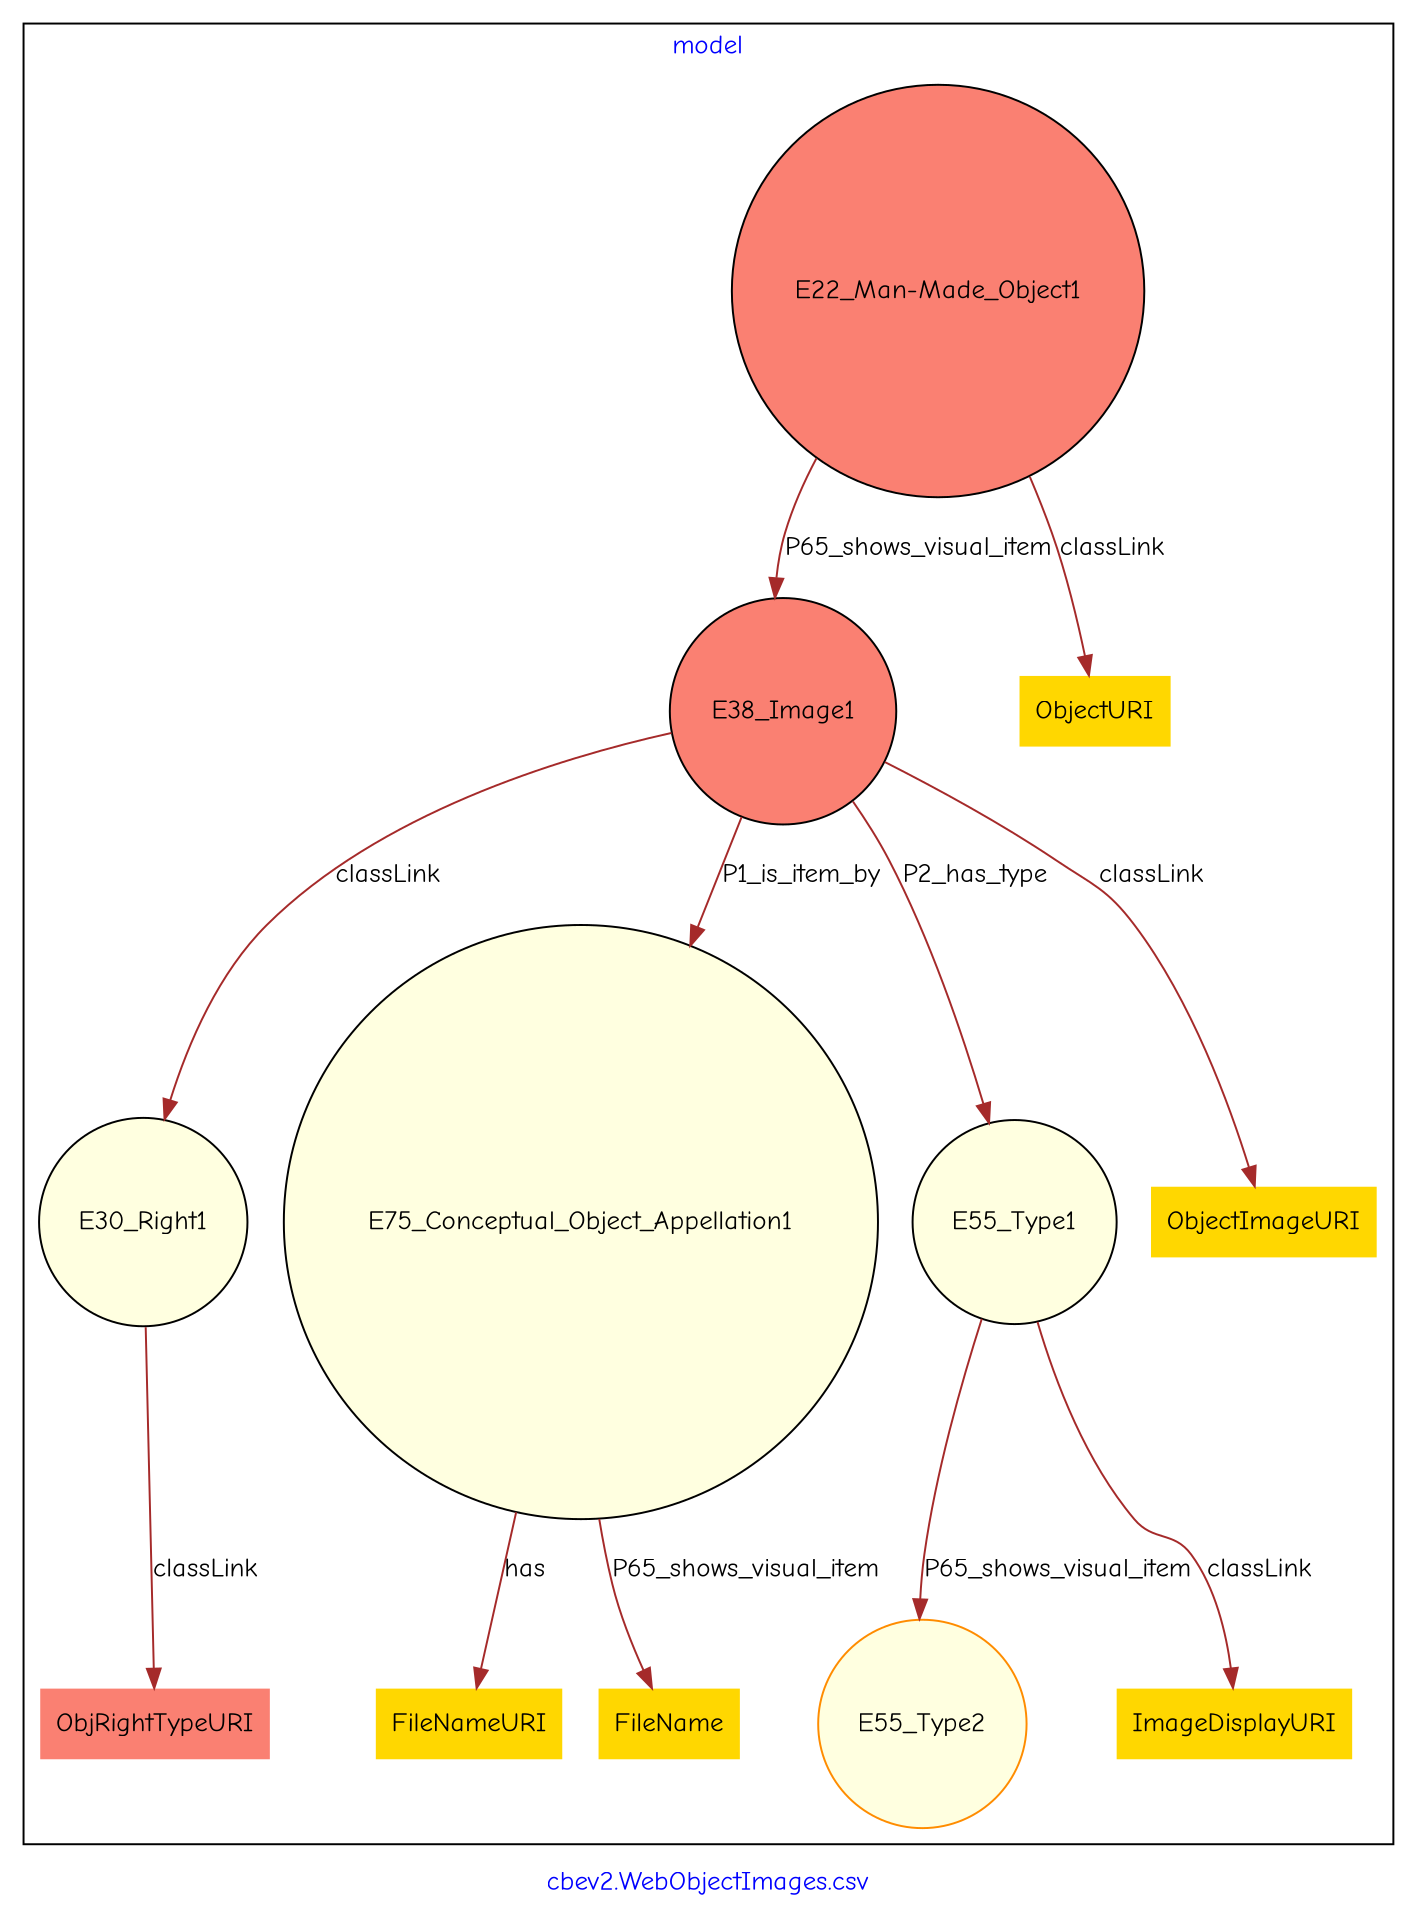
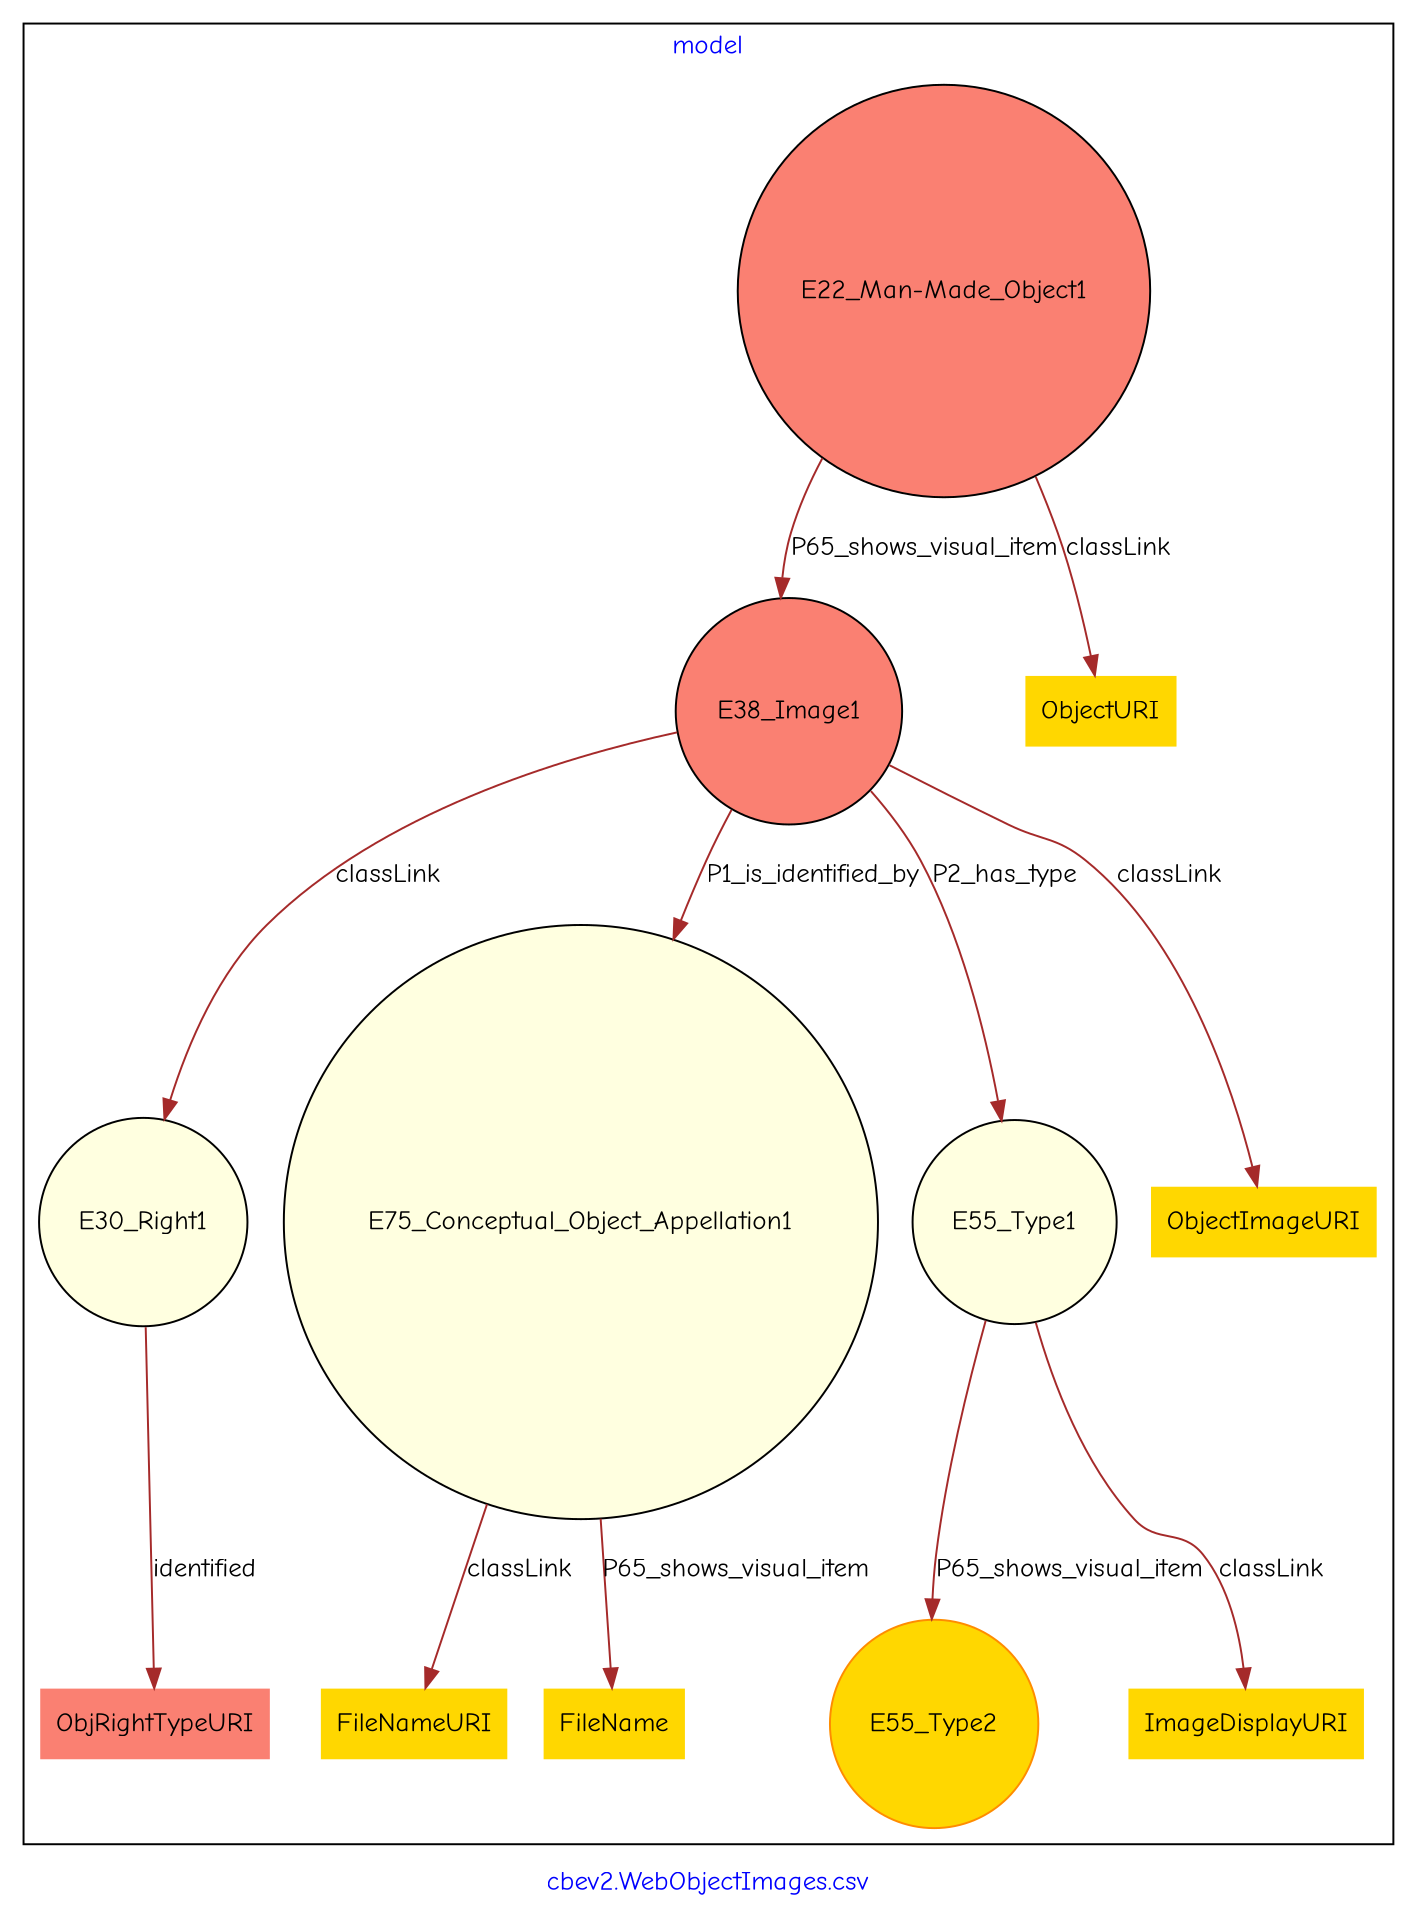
edge "E38_Image1" -> "E75_Conceptual_Object_Appellation1": label "P1_is_item_by" -> "P1_is_identified_by"
edge "E30_Right1" -> "ObjRightTypeURI": label "classLink" -> "identified"
edge "E75_Conceptual_Object_Appellation1" -> "FileNameURI": label "has" -> "classLink"
node "E55_Type2": fillcolor lightyellow -> gold
